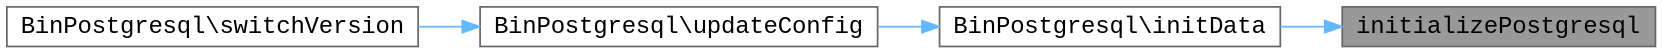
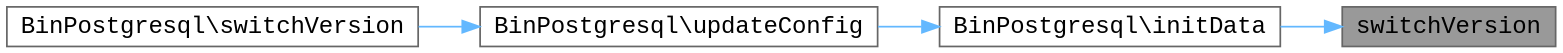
node "initializePostgresql": label "initializePostgresql" -> "switchVersion"
